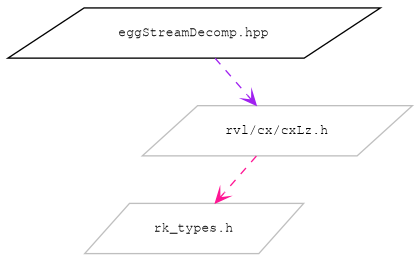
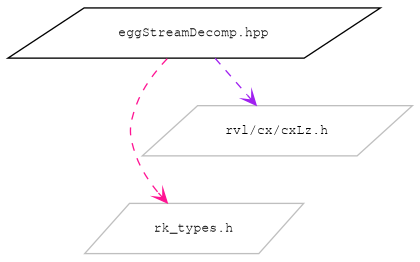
edge "rvl/cx/cxLz.h" -> "rk_types.h": now "eggStreamDecomp.hpp" -> "rk_types.h"
